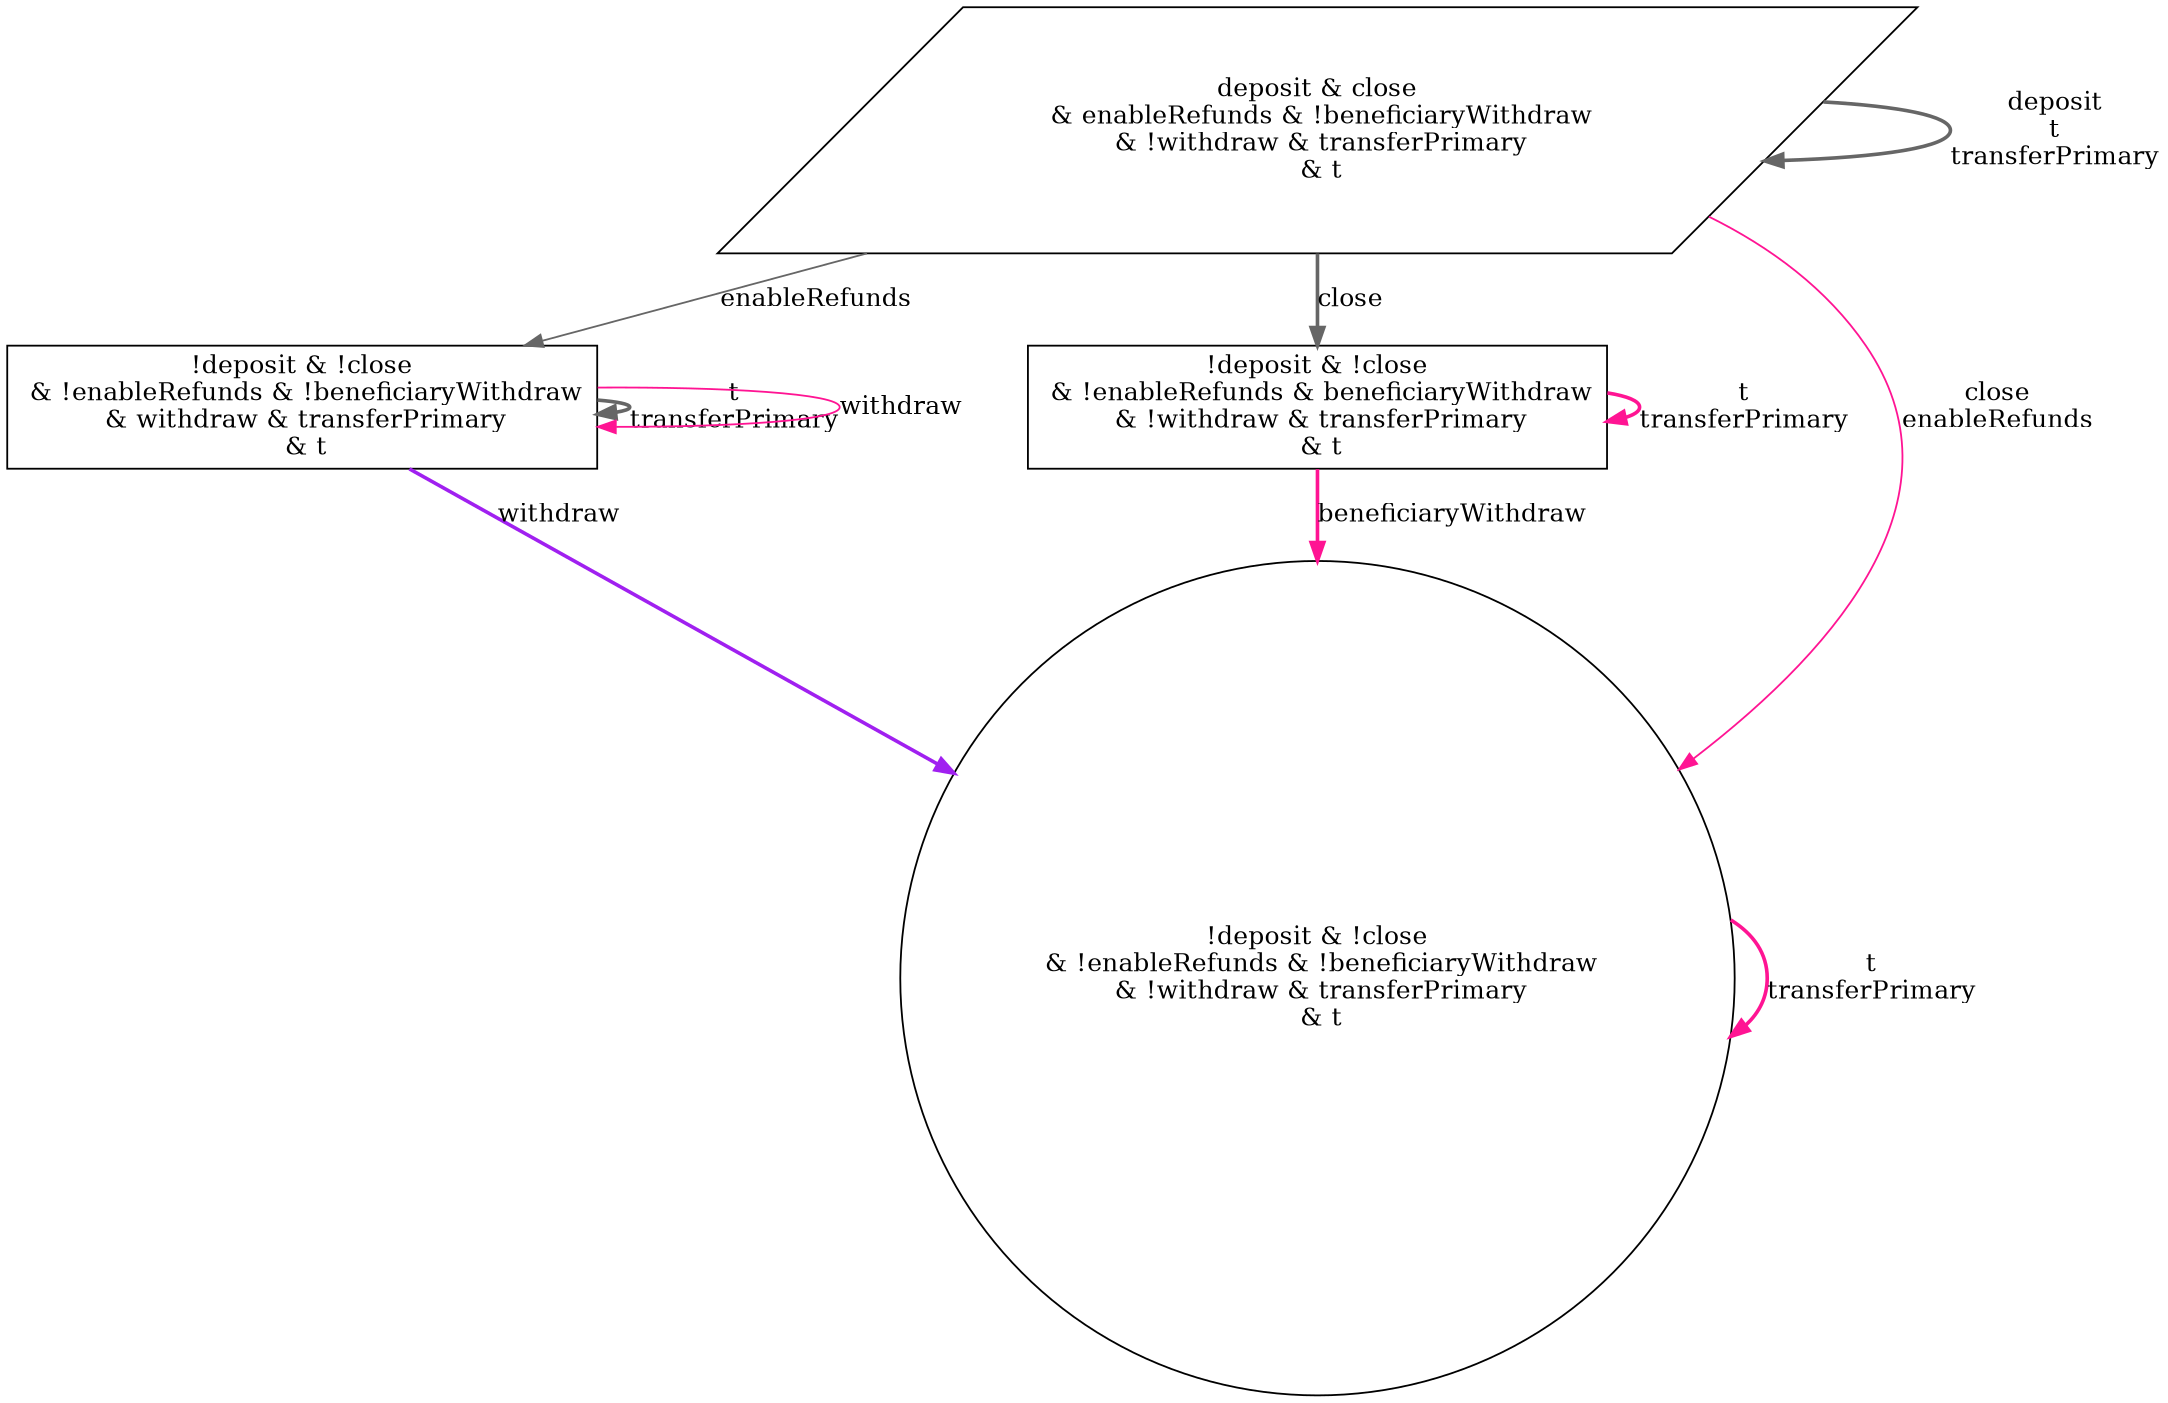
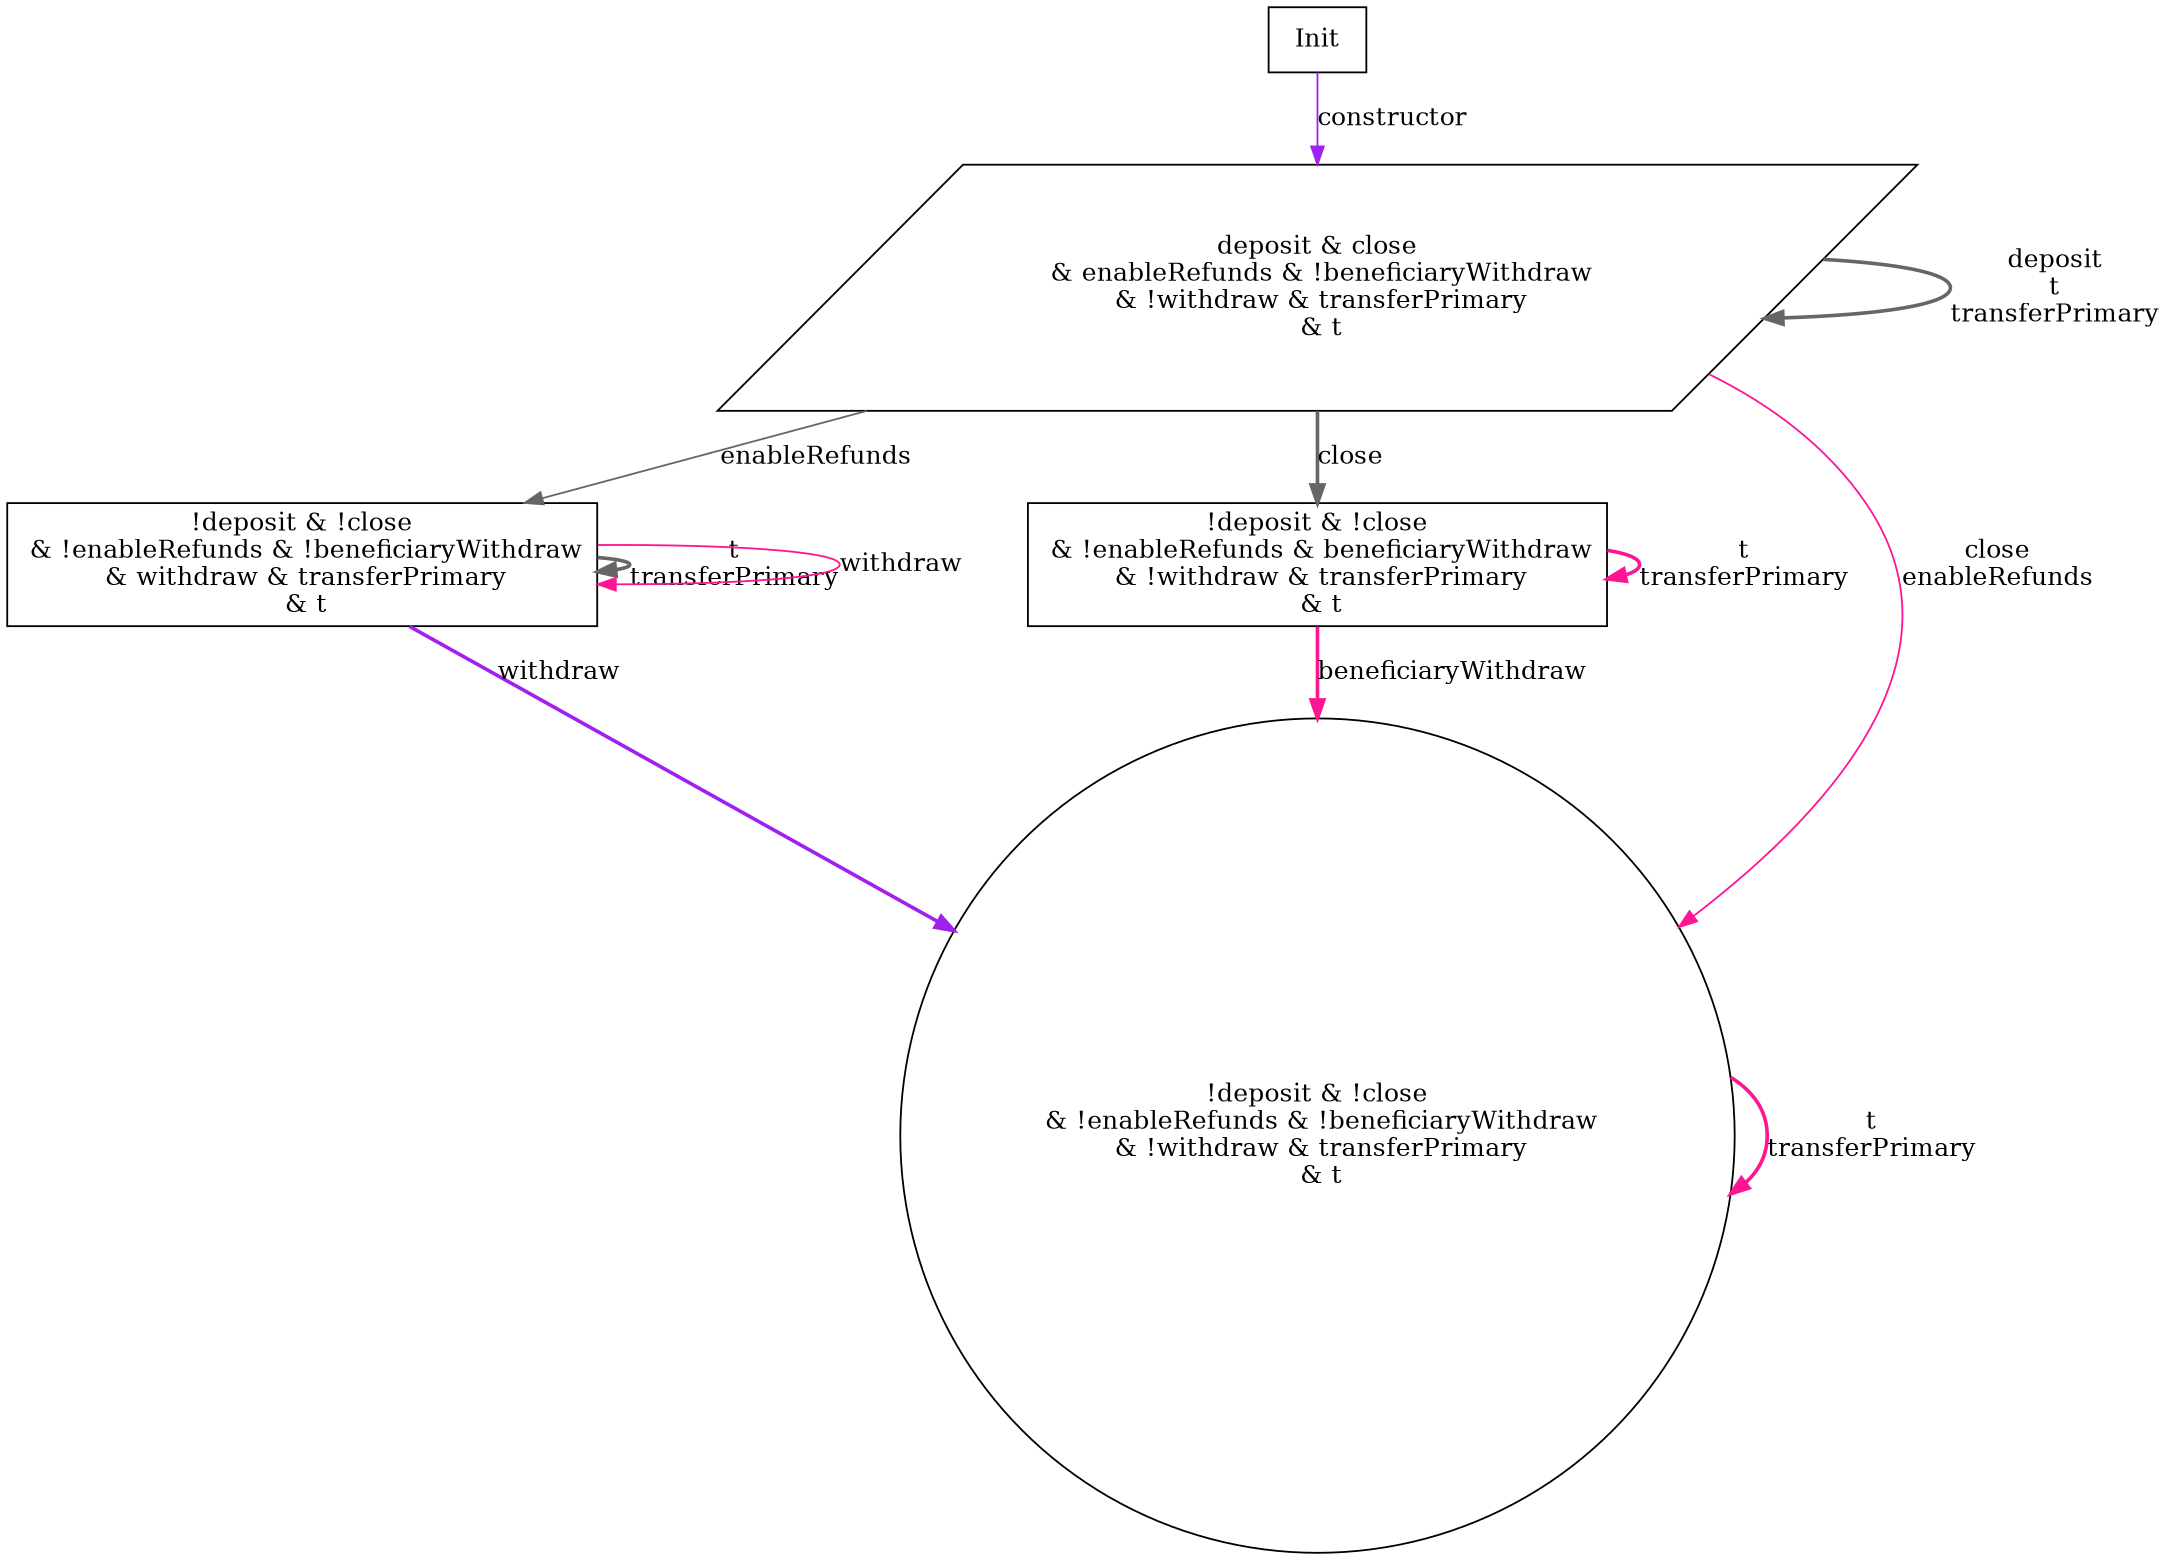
node "Init": added
